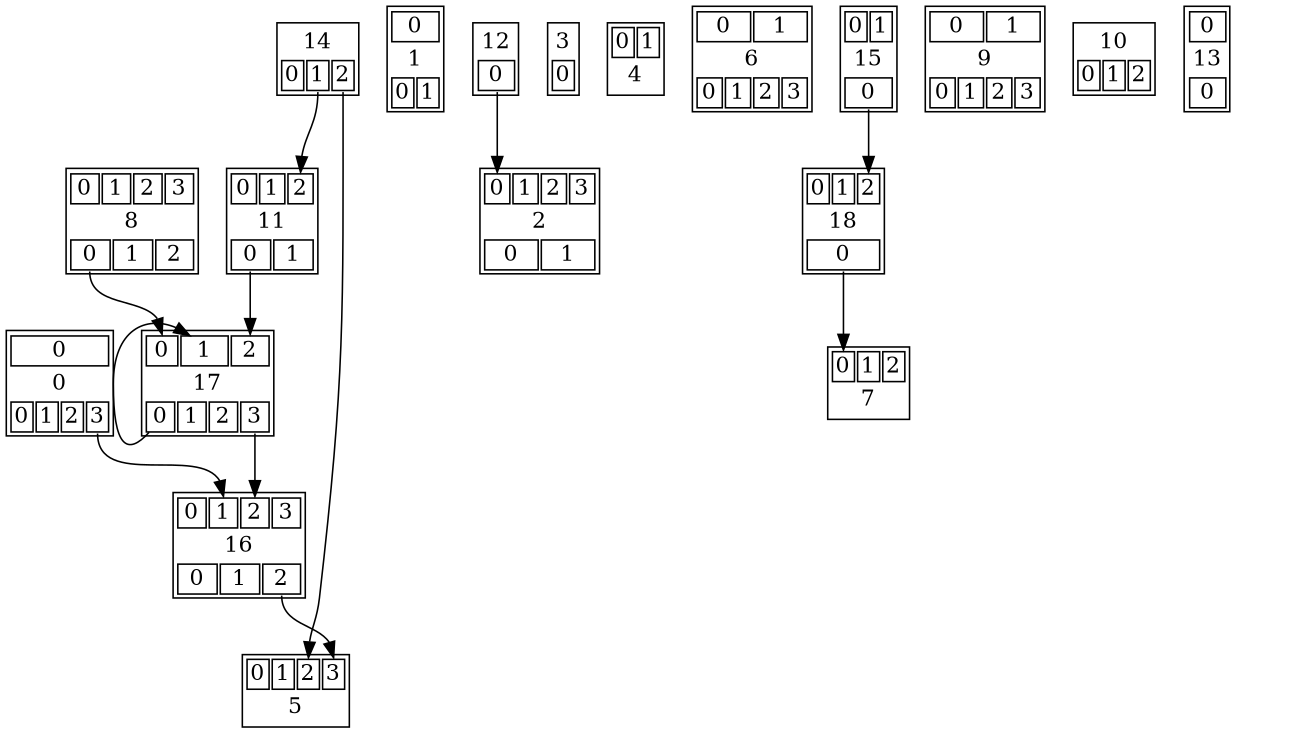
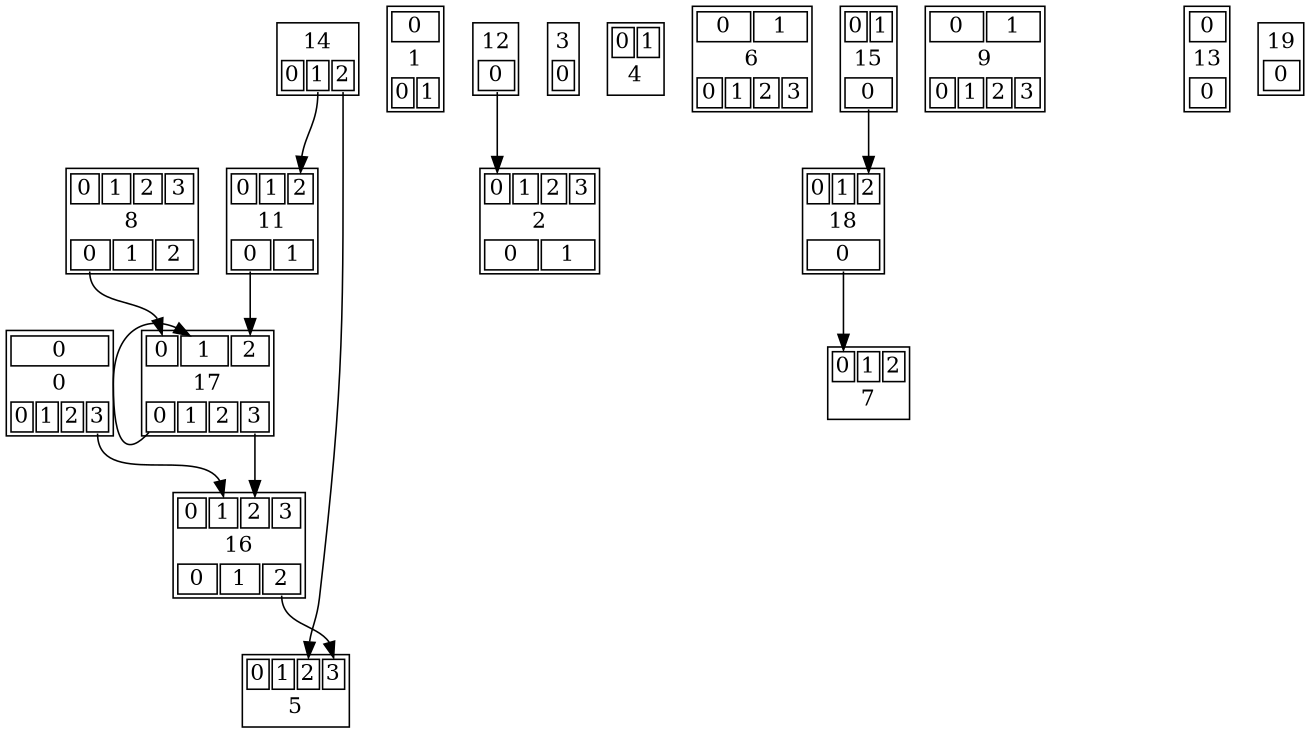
node "10": removed
node "19": added
